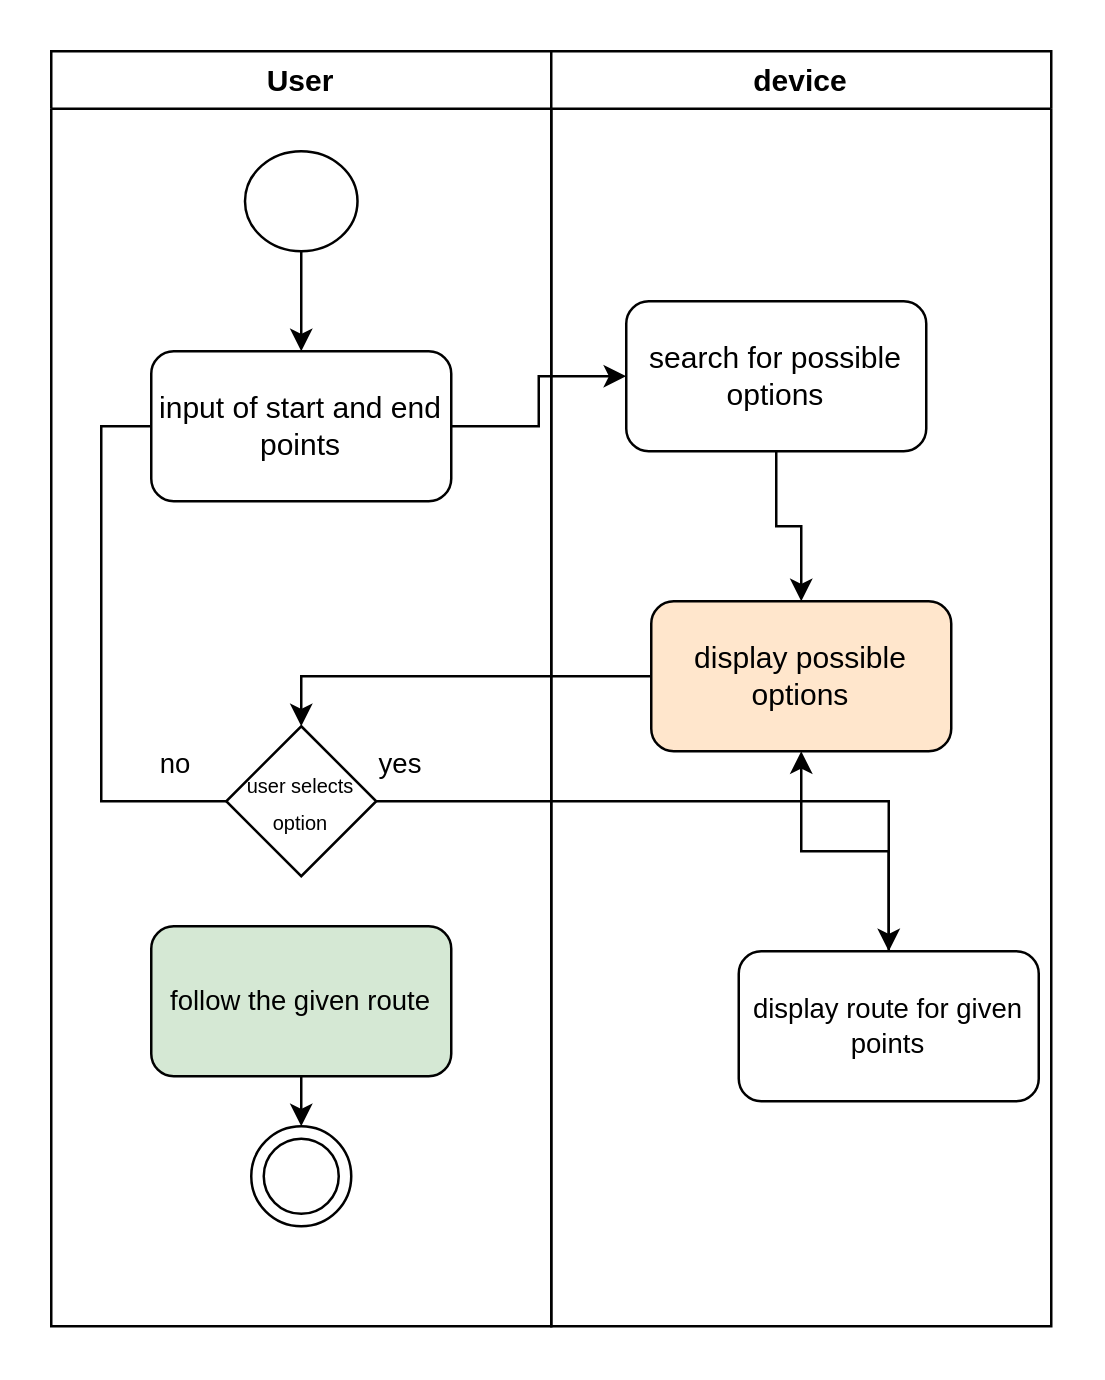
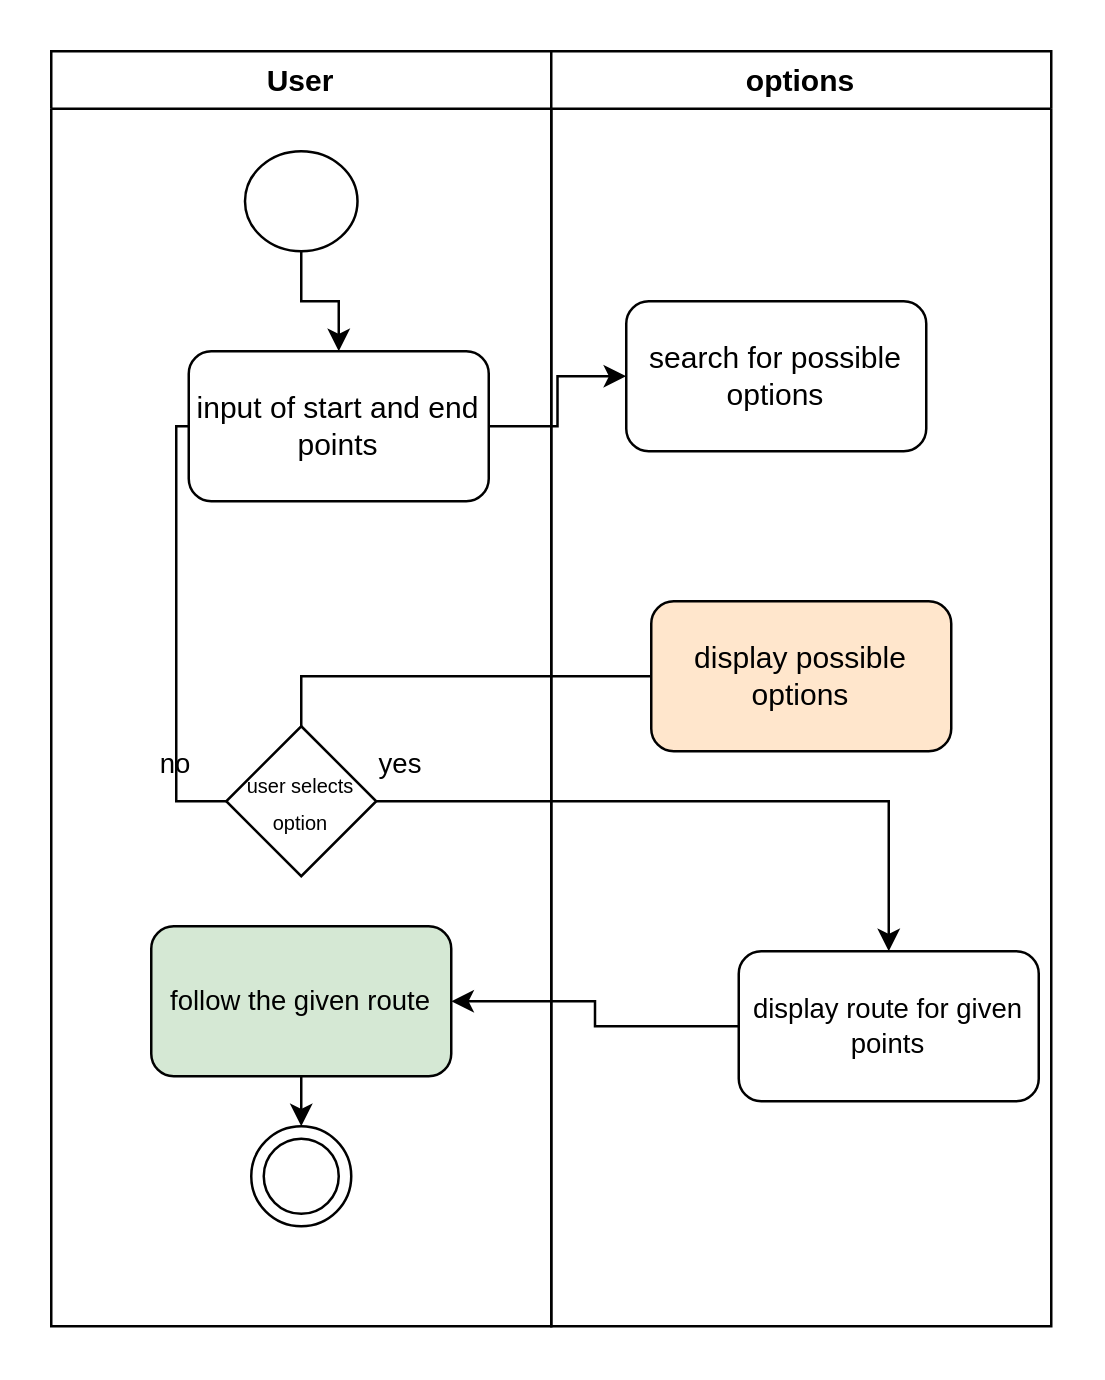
node "device": label "device" -> "options"
node "input of start and end points": moved (301, 426) -> (339, 426)
edge "search for possible options" -> "display possible options": removed
edge "display possible options" -> "user selects option": arrowhead classic -> none
edge "display route for given points" -> "display possible options": now "display route for given points" -> "follow the given route"
